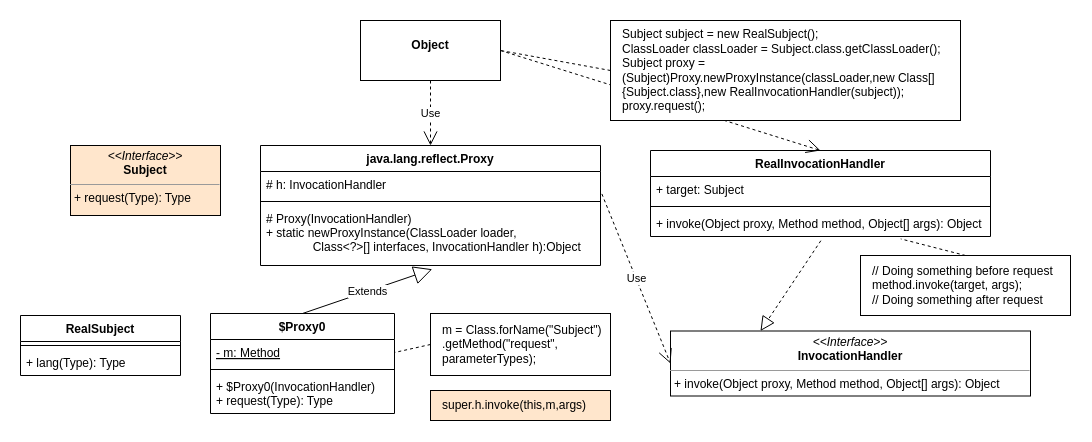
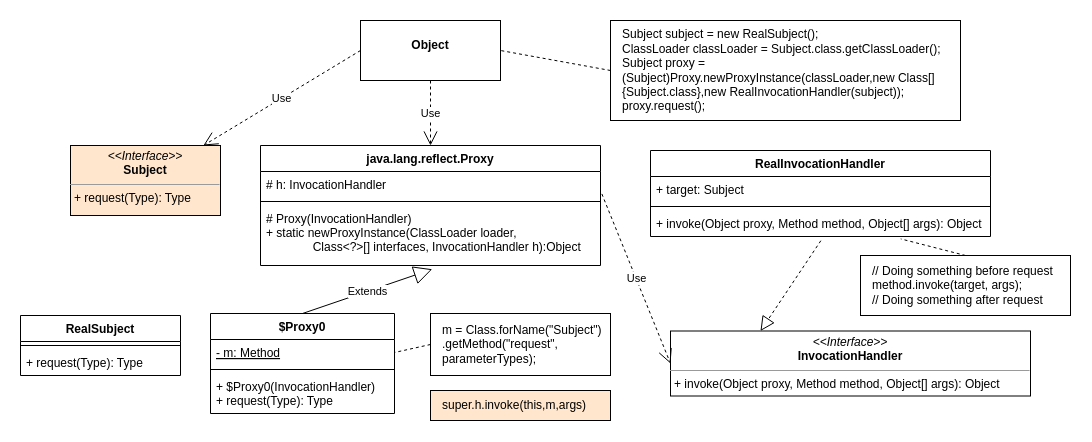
edge "Object" -> "RealInvocationHandler": removed, label "Use"
edge "Object" -> "<<Interface>> Subject + request(Type): Type": added, label "Use"
node "+ lang(Type): Type": label "+ lang(Type): Type" -> "+ request(Type): Type"
